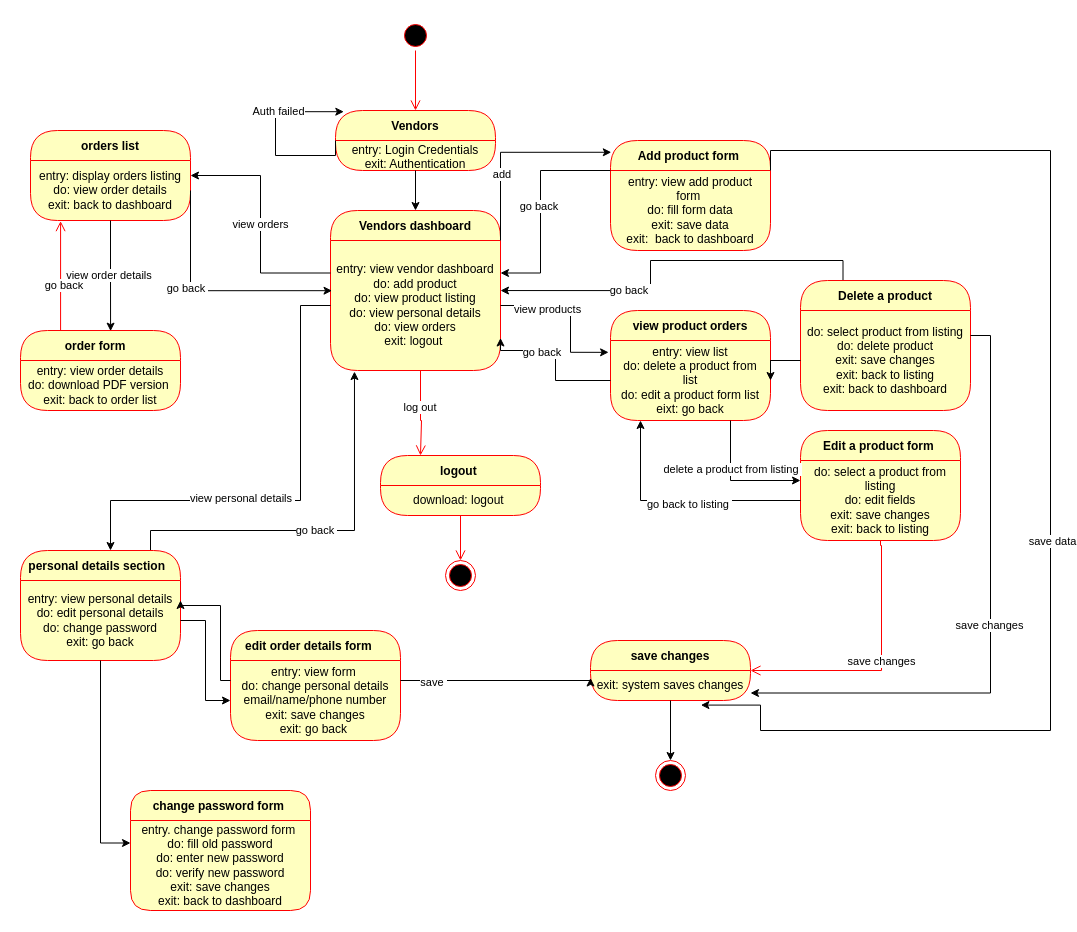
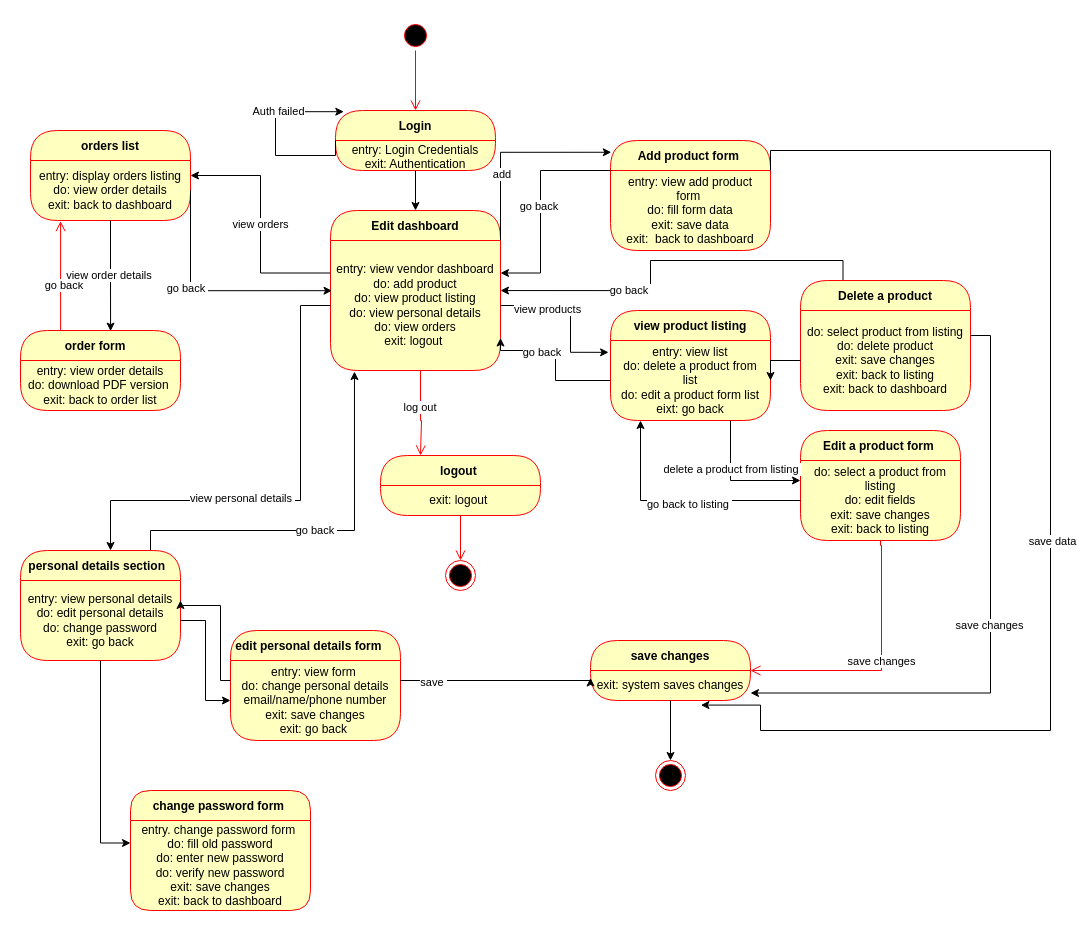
node "Vendors": label "Vendors" -> "Login"
node "Vendors dashboard": label "Vendors dashboard" -> "Edit dashboard"
node "view product orders": label "view product orders" -> "view product listing"
node "download: logout": label "download: logout" -> "exit: logout"
node "edit order details form": label "edit order details form" -> "edit personal details form"
